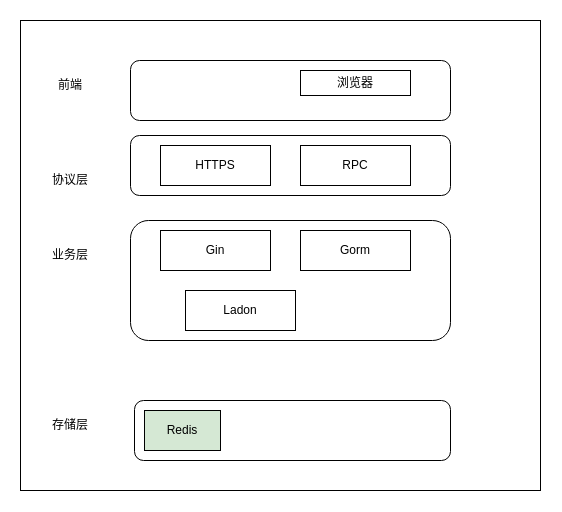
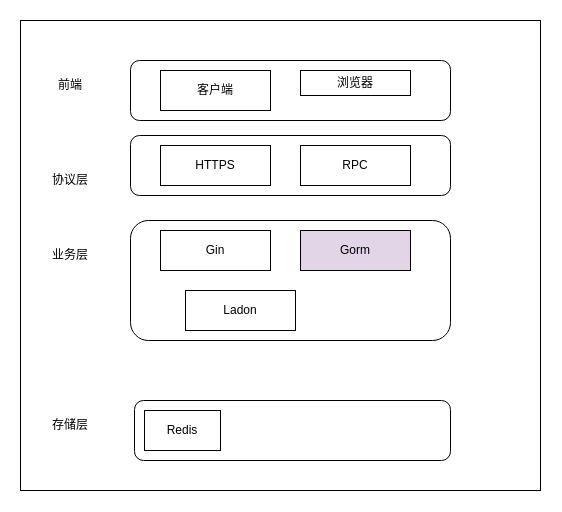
node "客户端": added
node "Gorm": fillcolor #ffffff -> #e1d5e7
node "Redis": fillcolor #d5e8d4 -> #ffffff
